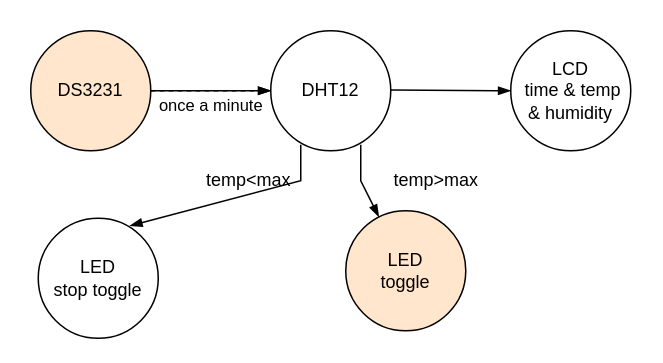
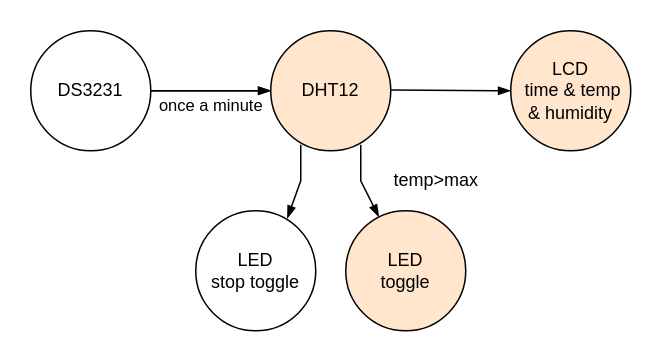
node "DS3231": fillcolor #ffe6cc -> #ffffff
edge "DS3231" -> "DHT12": style dashed -> solid
node "DHT12": fillcolor #ffffff -> #ffe6cc
node "LCD time & temp & humidity": fillcolor #ffffff -> #ffe6cc
node "temp<max": removed
node "LED stop toggle": moved (98, 278) -> (256, 271)
